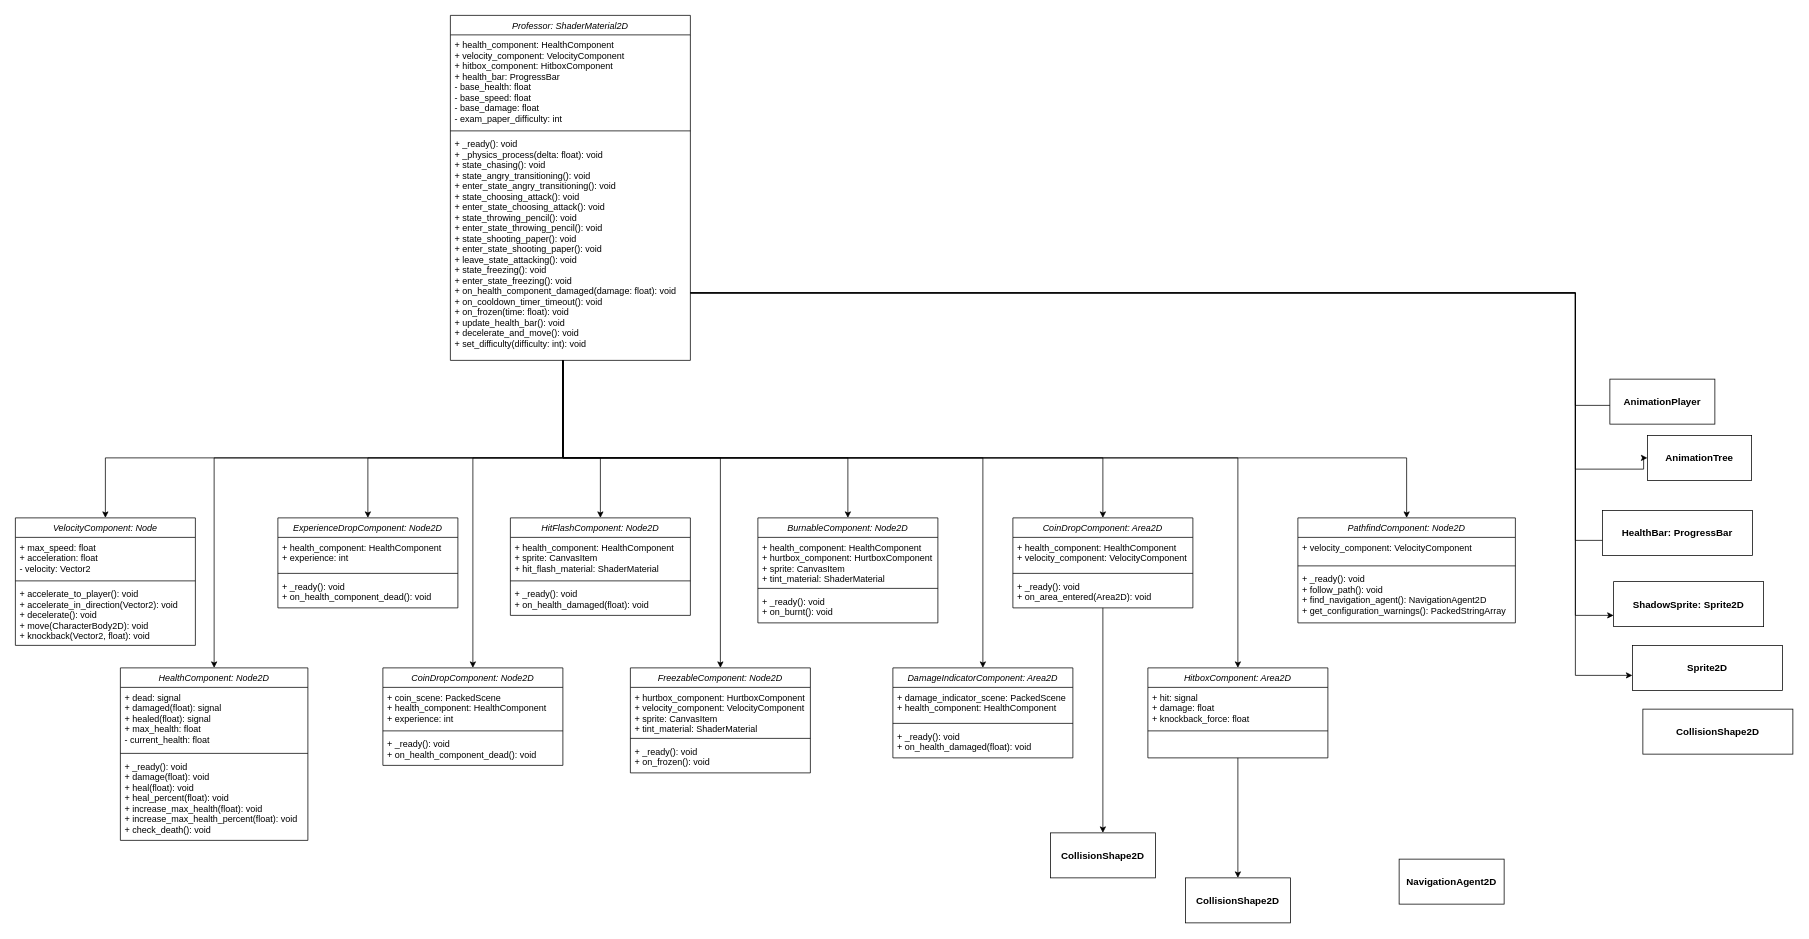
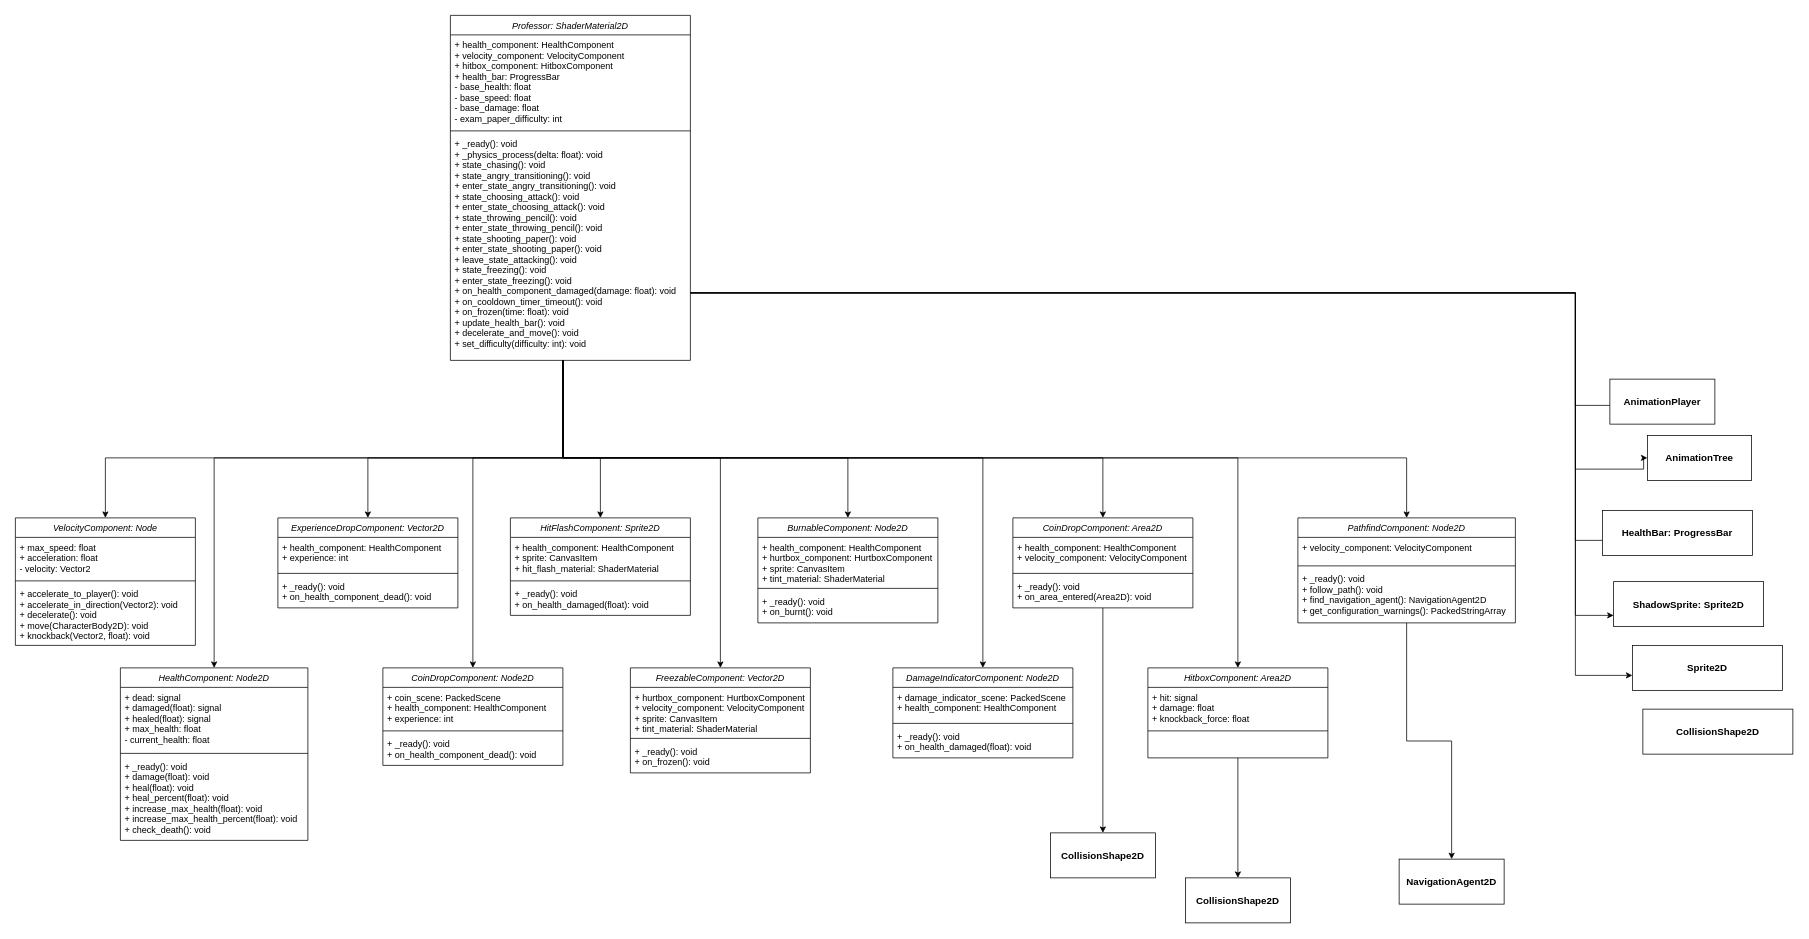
node "ExperienceDropComponent: Node2D": label "ExperienceDropComponent: Node2D" -> "ExperienceDropComponent: Vector2D"
node "HitFlashComponent: Node2D": label "HitFlashComponent: Node2D" -> "HitFlashComponent: Sprite2D"
node "FreezableComponent: Node2D": label "FreezableComponent: Node2D" -> "FreezableComponent: Vector2D"
node "DamageIndicatorComponent: Area2D": label "DamageIndicatorComponent: Area2D" -> "DamageIndicatorComponent: Node2D"
edge "PathfindComponent: Node2D" -> "NavigationAgent2D": added
